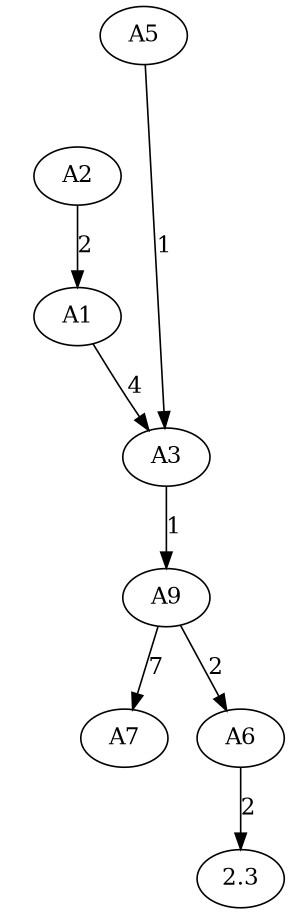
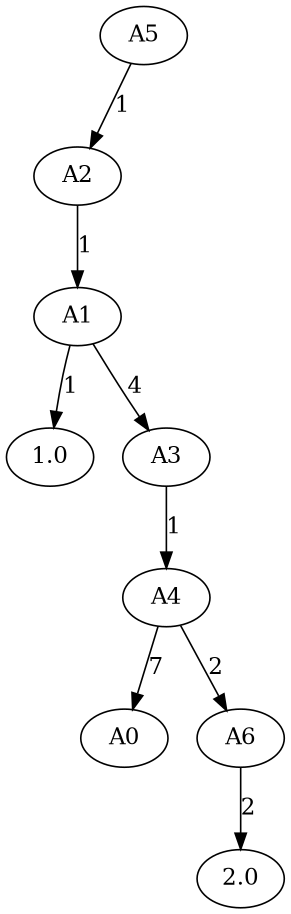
edge "A5" -> "A3": now "A5" -> "A2"
edge "A2" -> "A1": label "2" -> "1"
node "1.0": added
node "A9": label "A9" -> "A4"
node "A7": label "A7" -> "A0"
node "2.3": label "2.3" -> "2.0"
